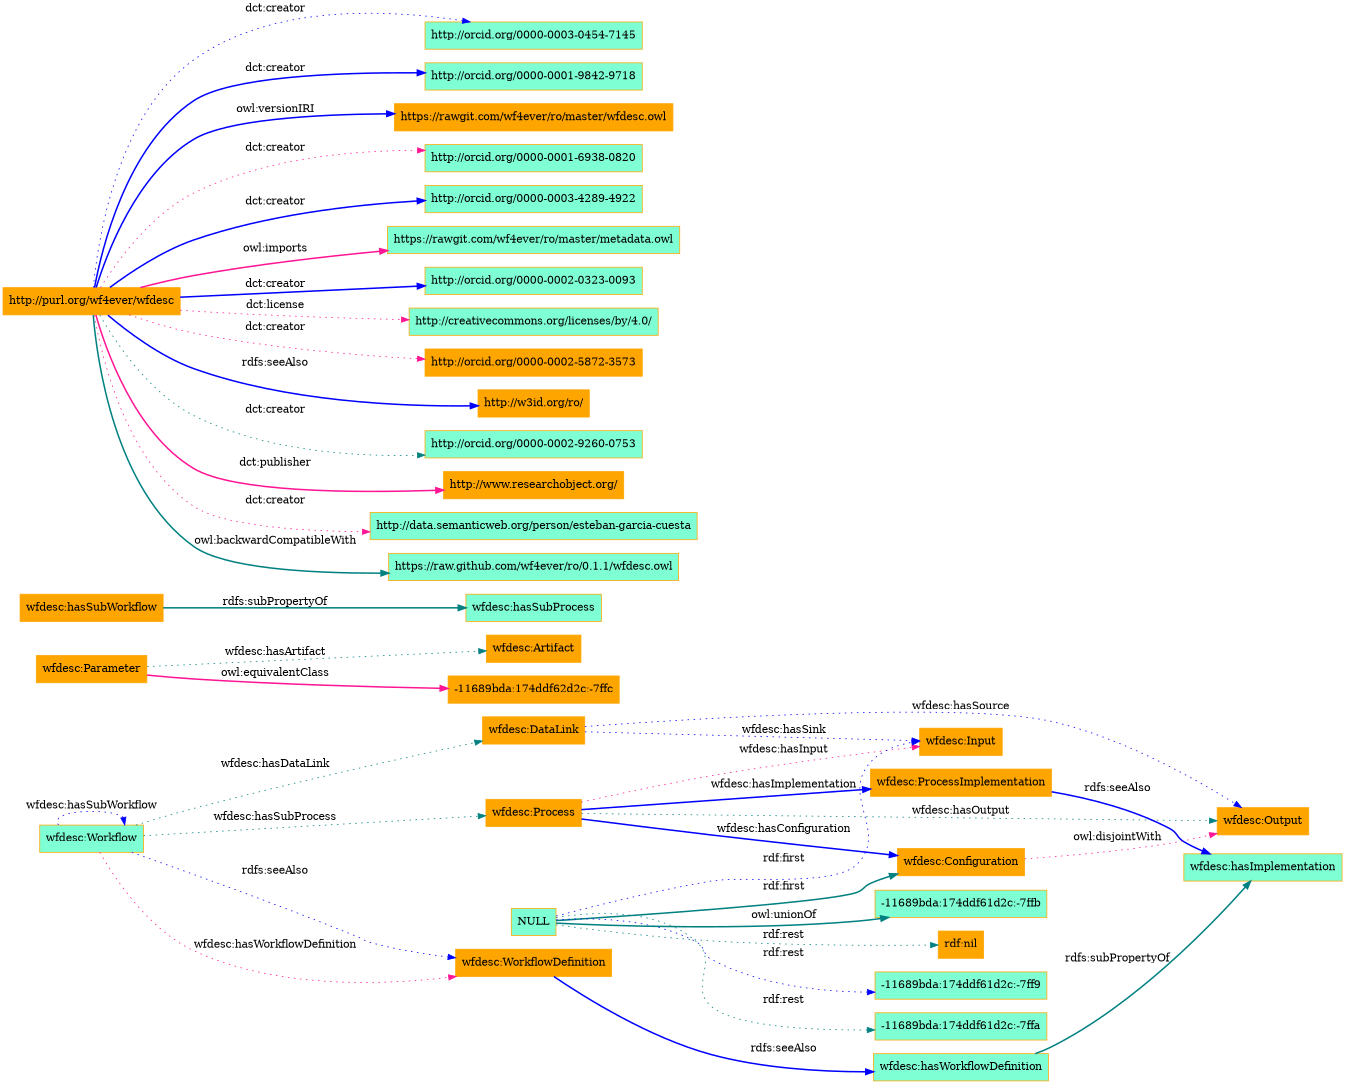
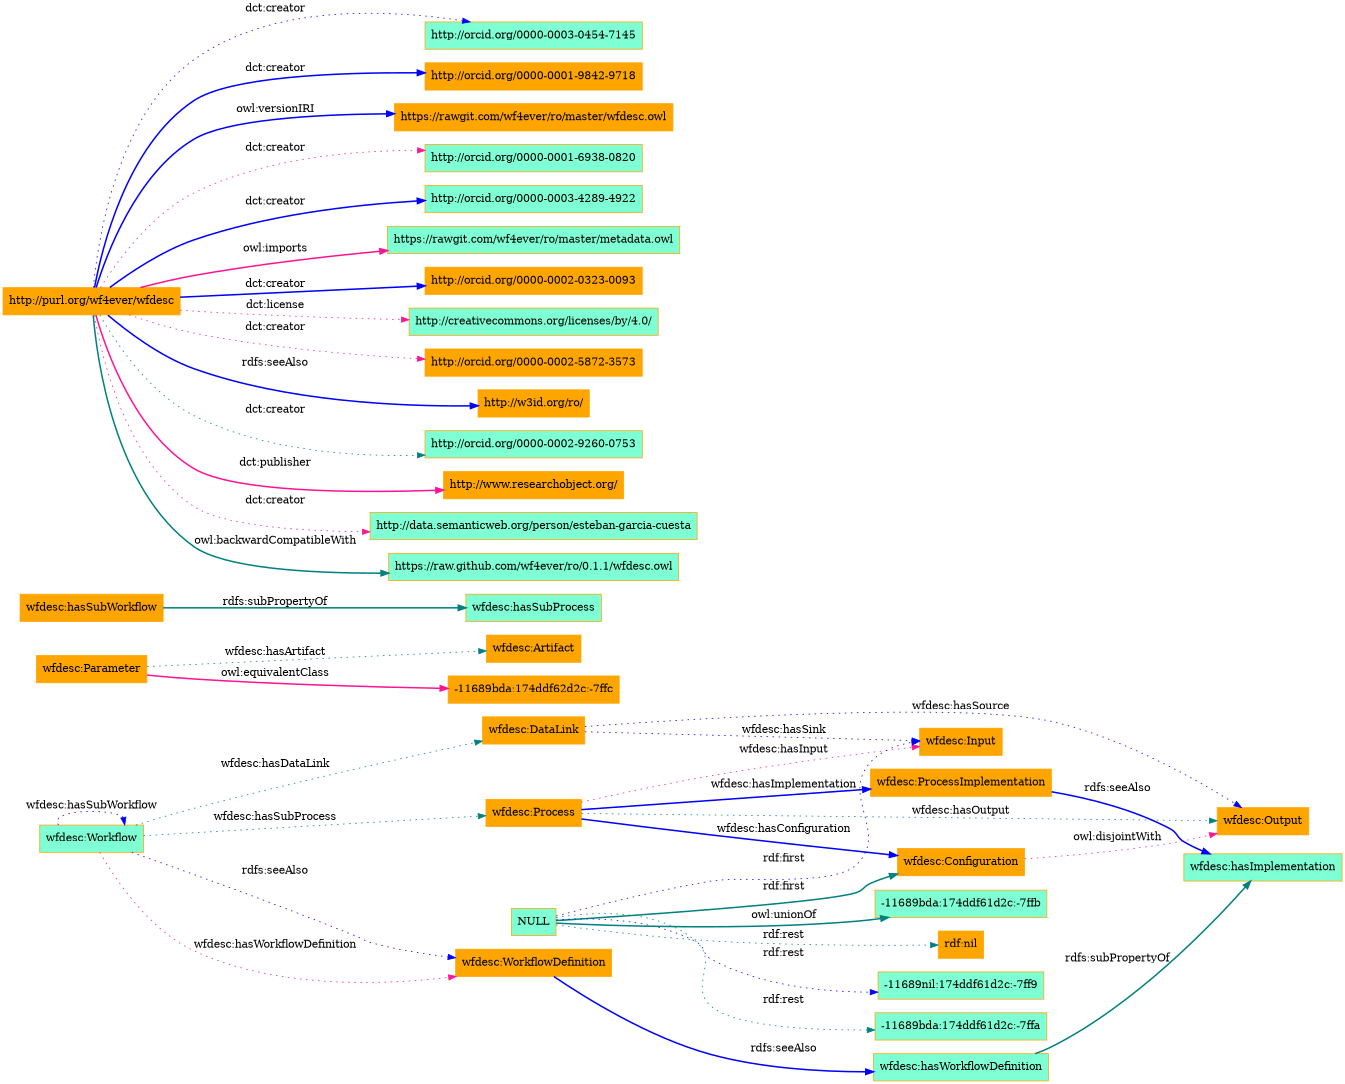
node "http://orcid.org/0000-0001-9842-9718": fillcolor aquamarine -> orange
node "http://orcid.org/0000-0002-0323-0093": fillcolor aquamarine -> orange
node "-11689bda:174ddf61d2c:-7ff9": label "-11689bda:174ddf61d2c:-7ff9" -> "-11689nil:174ddf61d2c:-7ff9"
